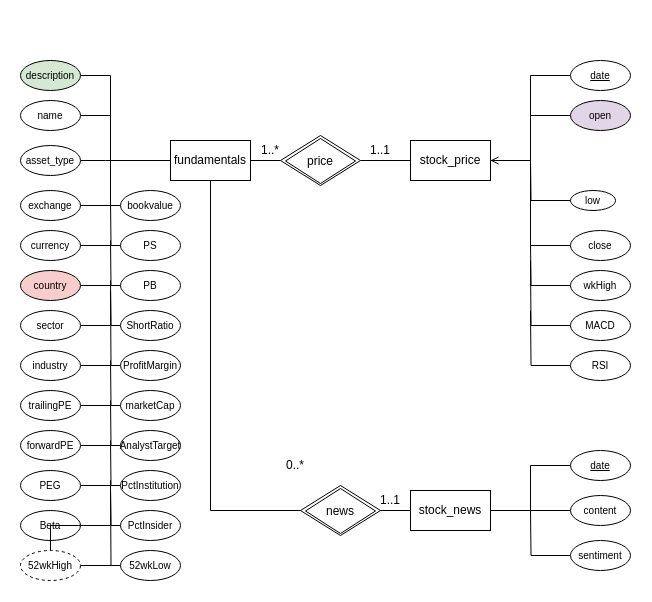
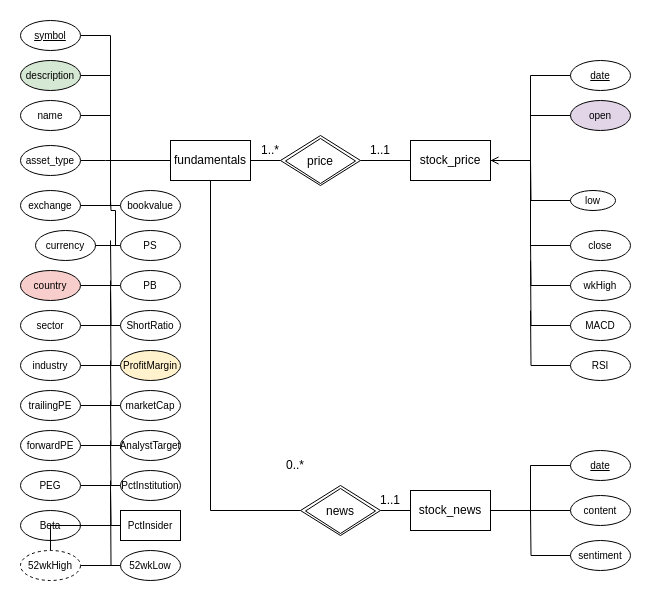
node "symbol": added
edge "symbol" -- "fundamentals": added
node "currency": moved (51, 246) -> (66, 246)
node "ProfitMargin": fillcolor #ffffff -> #fff2cc
node "PctInsider": shape ellipse -> rectangle
